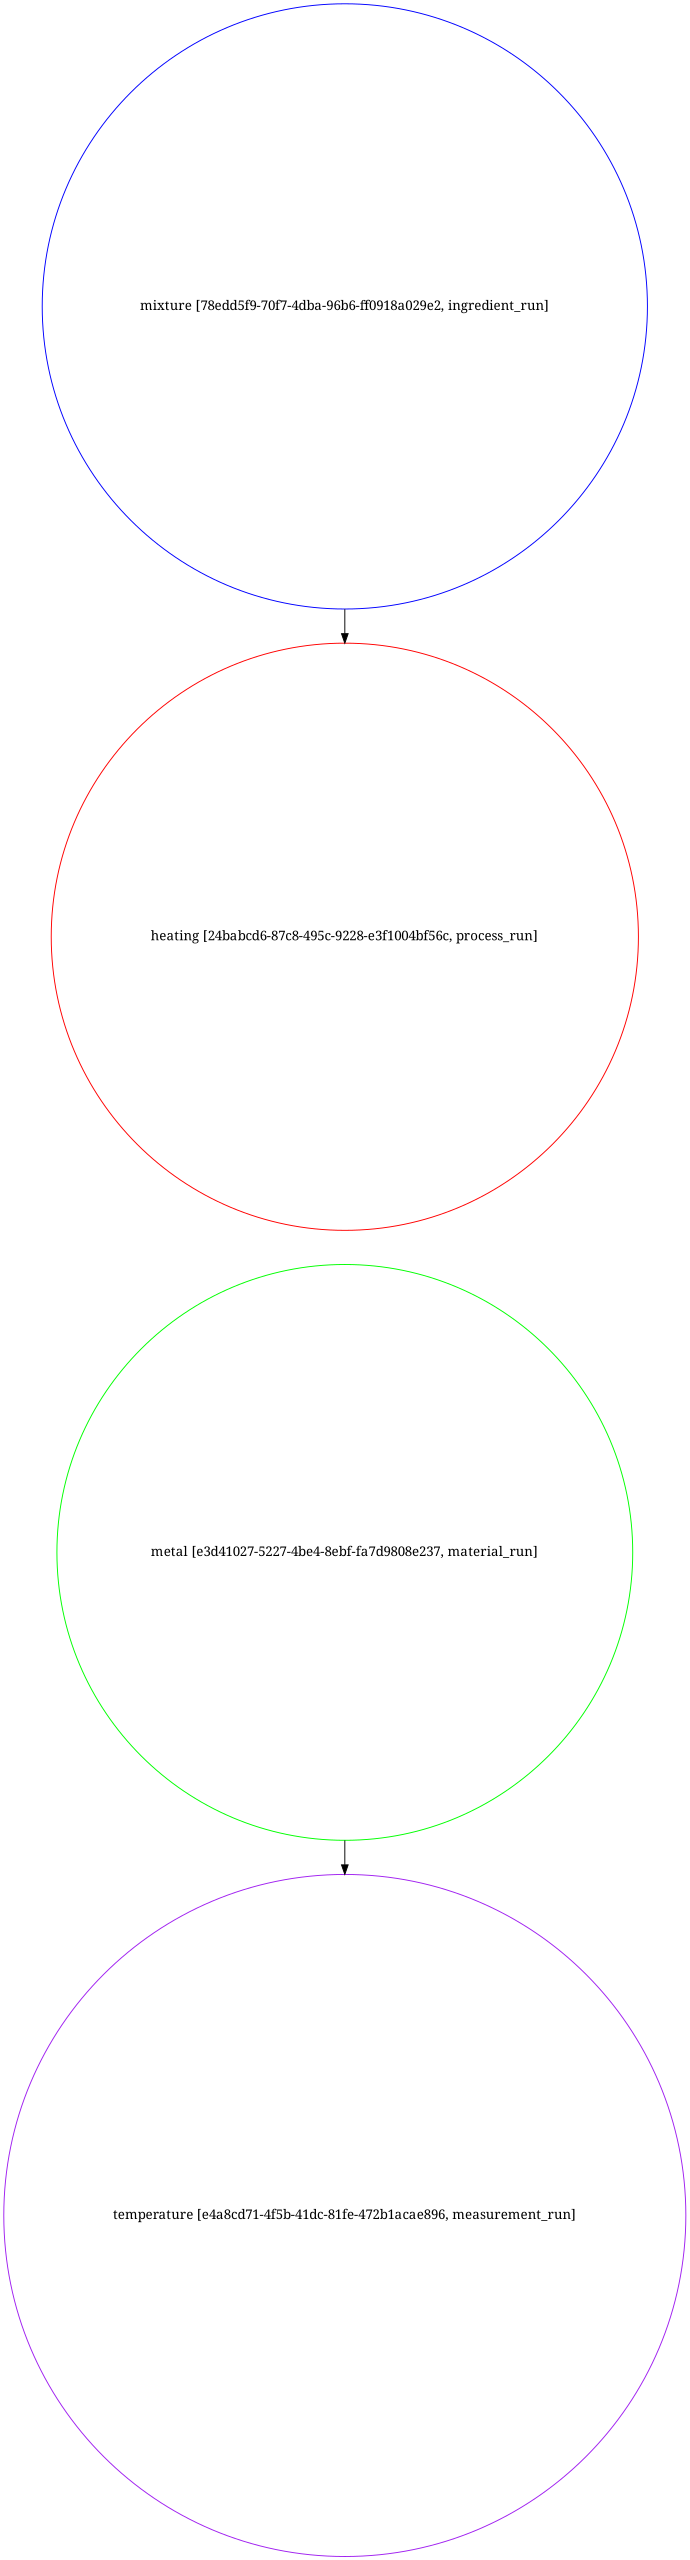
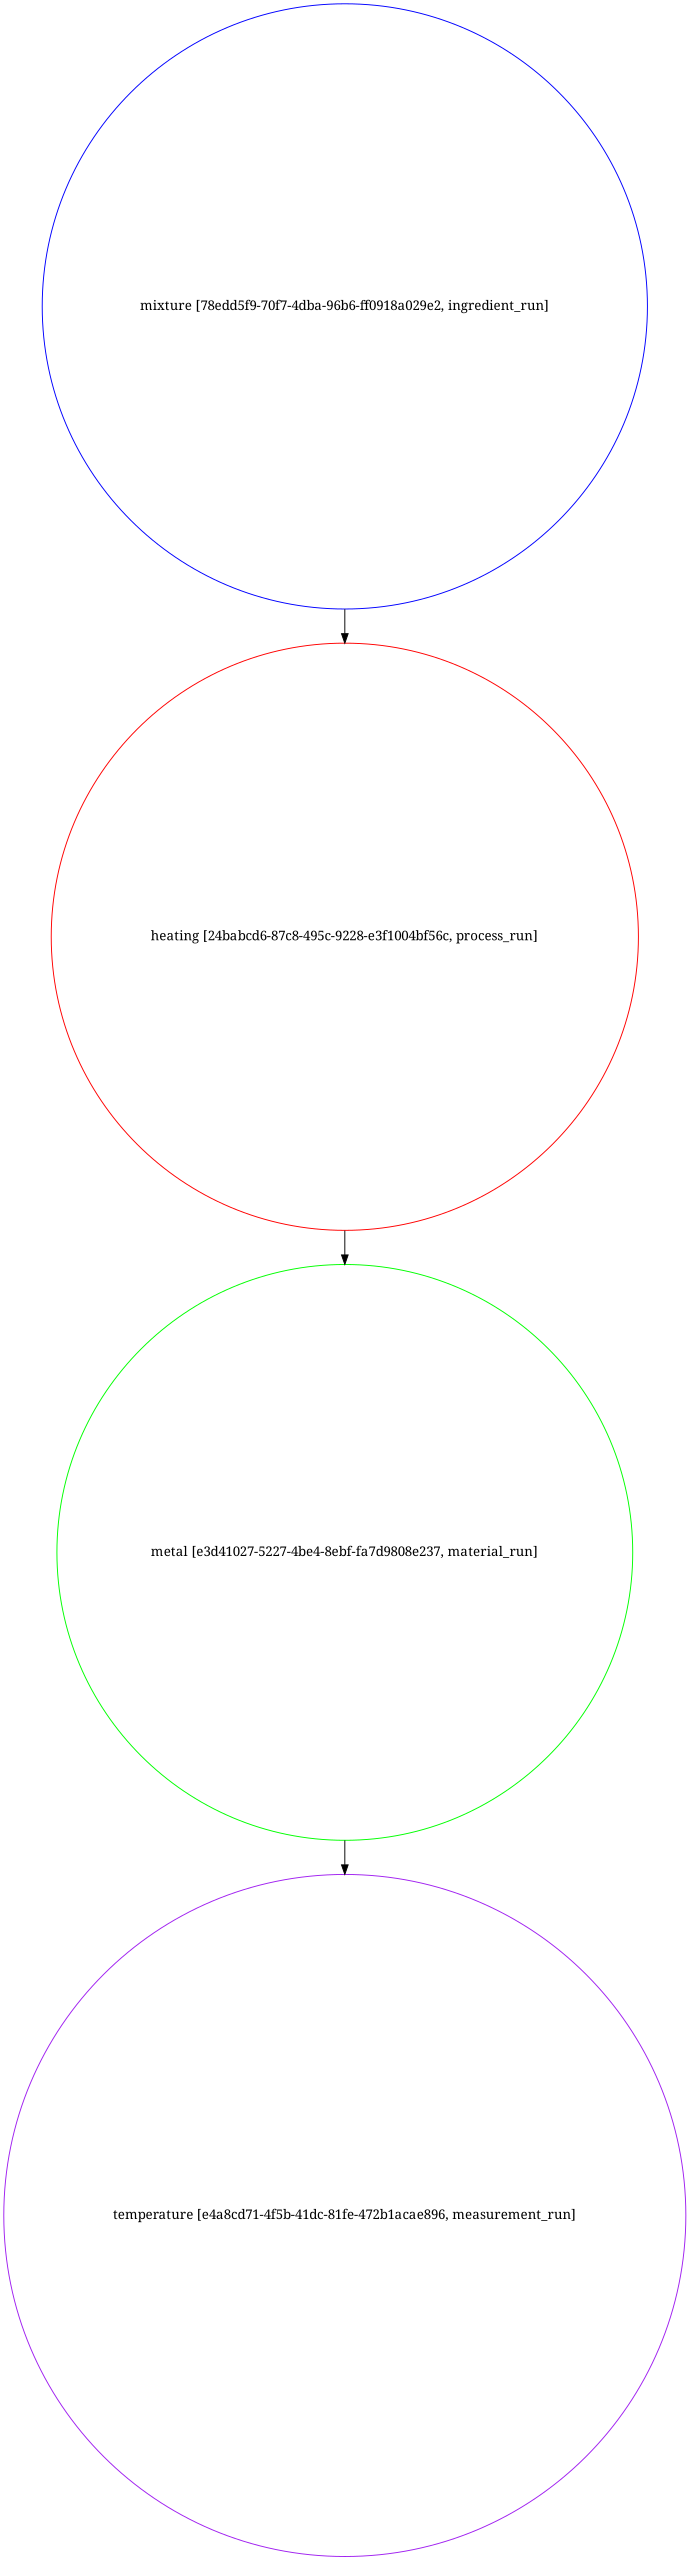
edge "heating [24babcd6-87c8-495c-9228-e3f1004bf56c, process_run]" -> "metal [e3d41027-5227-4be4-8ebf-fa7d9808e237, material_run]": added
